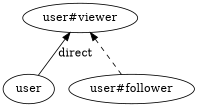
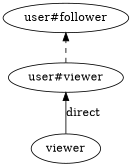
edge "user#follower" -> "user#viewer": reversed
node "user": label "user" -> "viewer"
